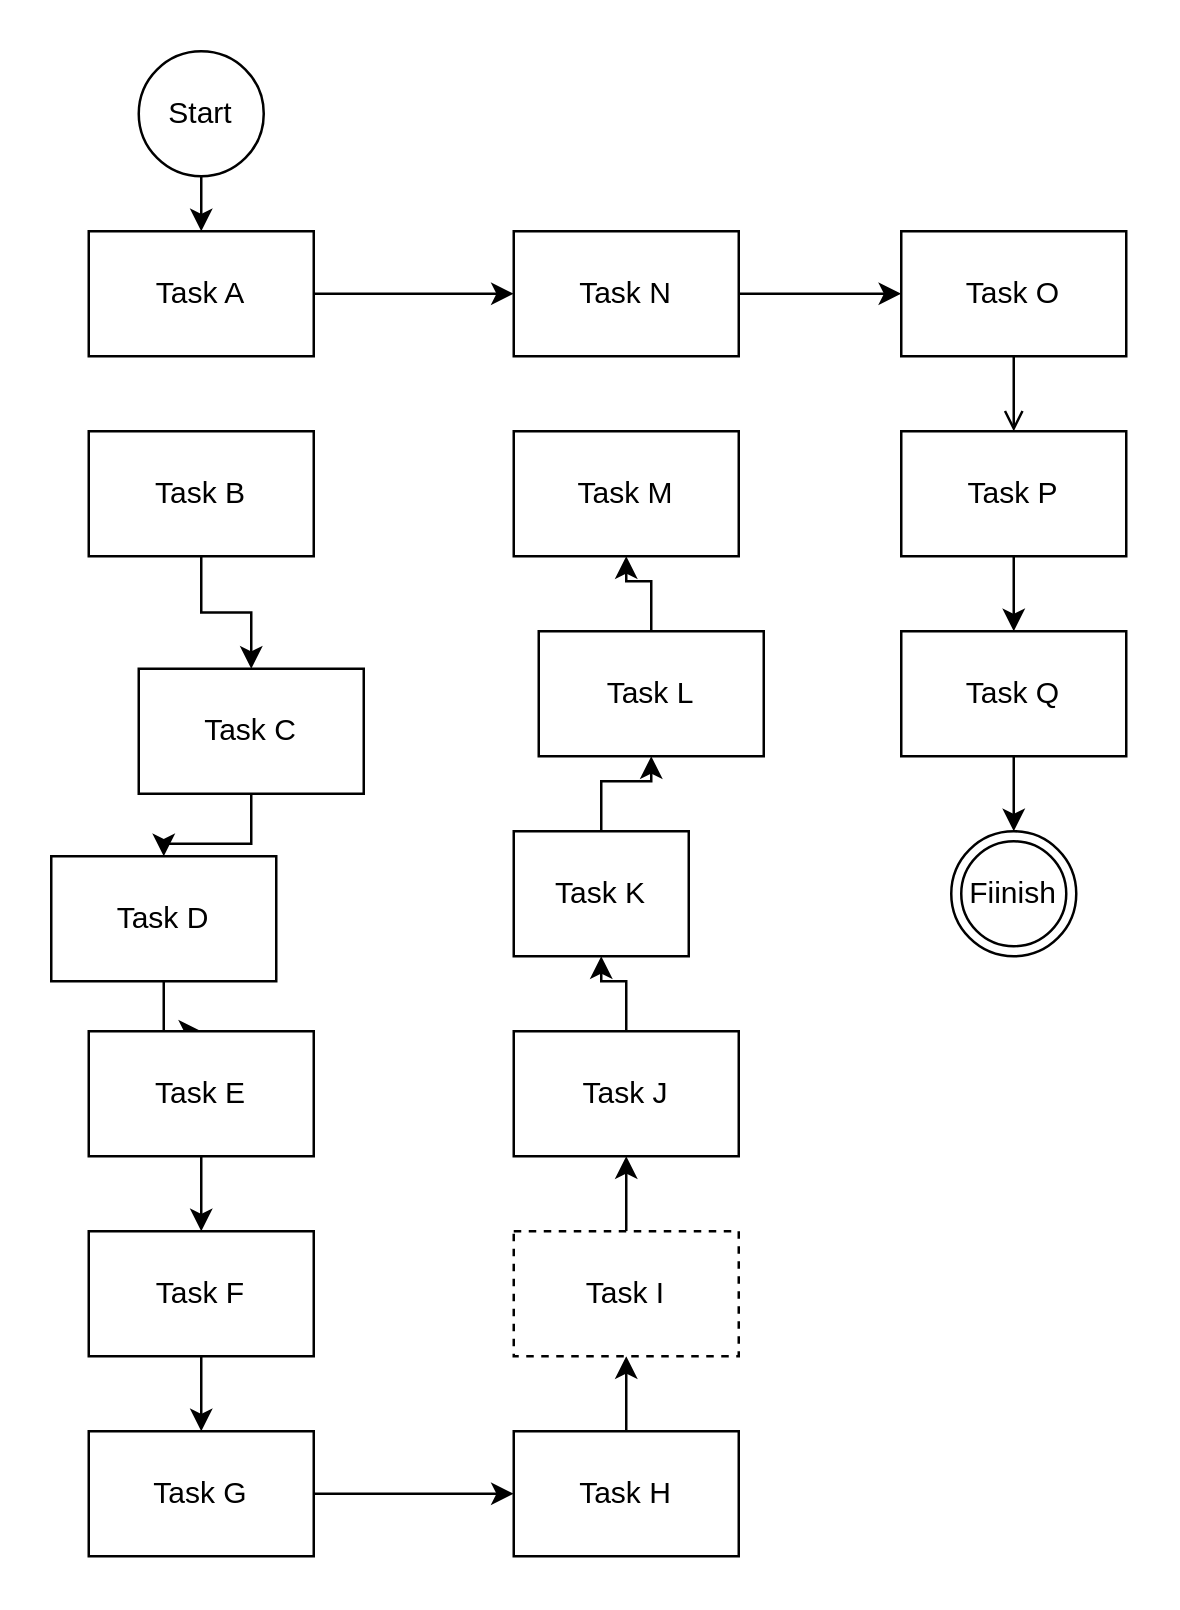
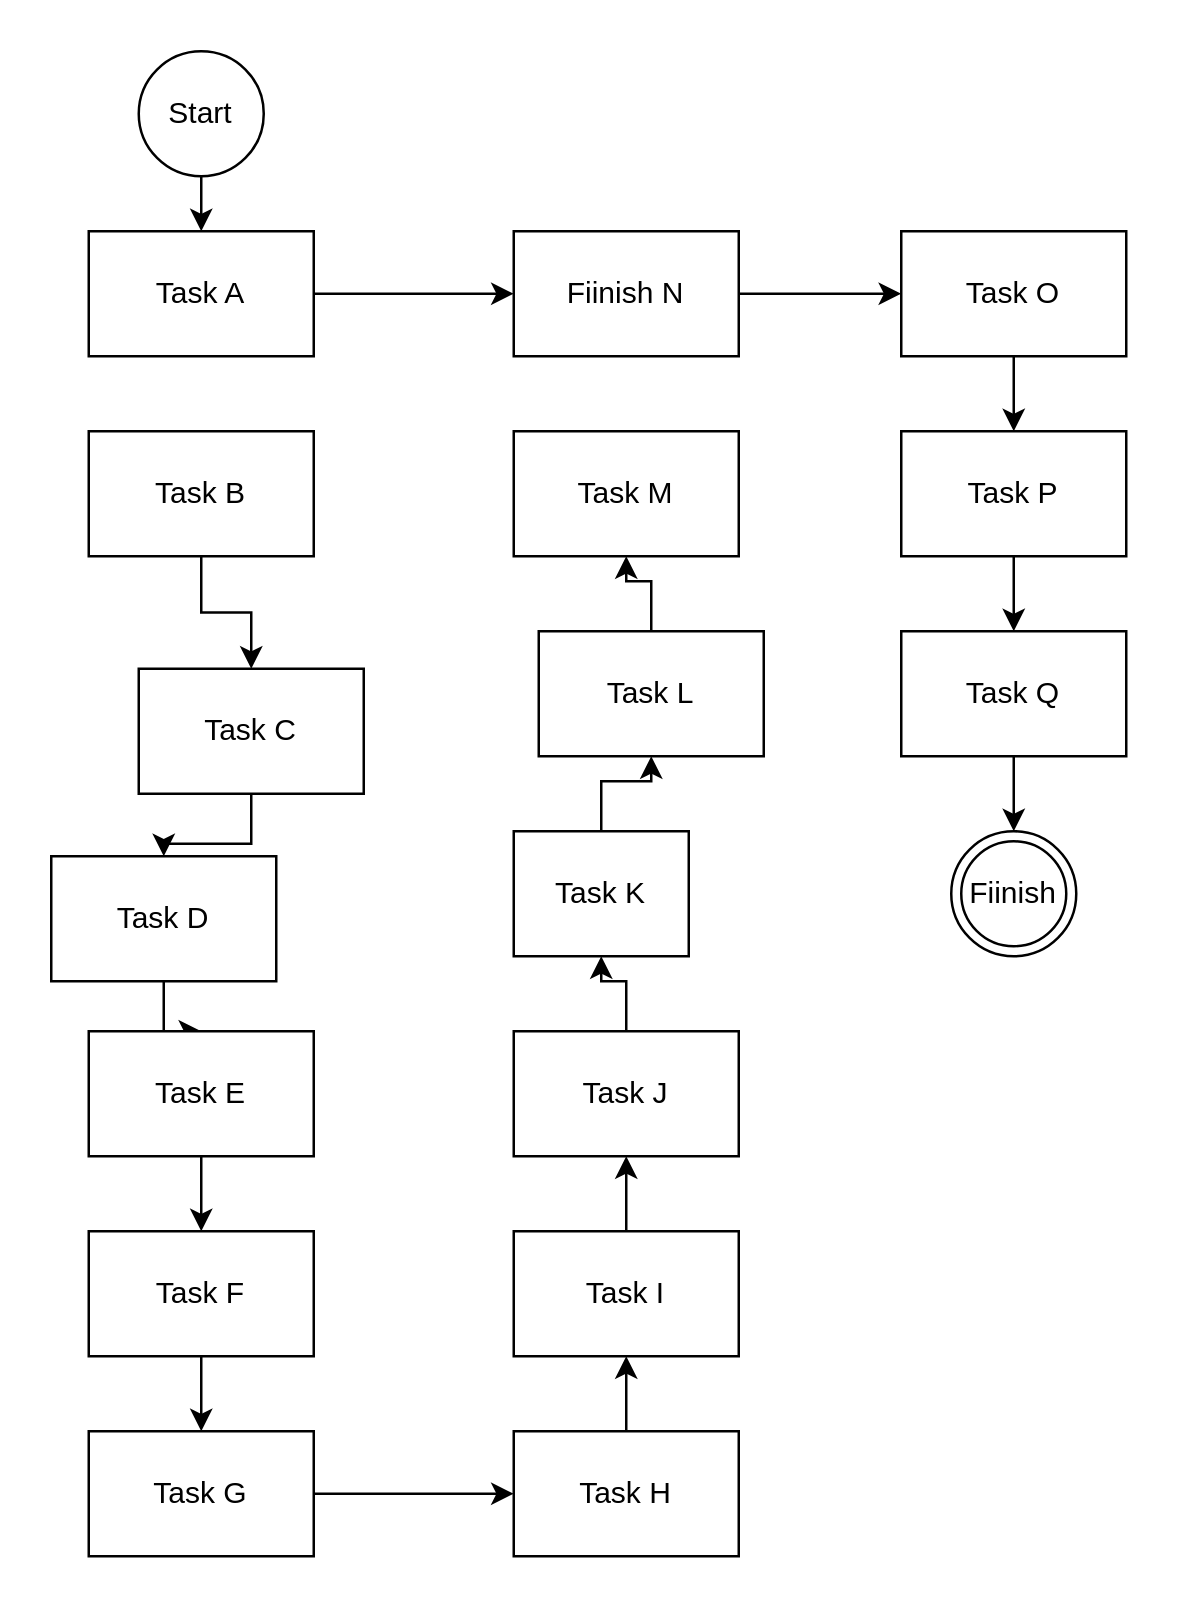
node "Task N": label "Task N" -> "Fiinish N"
edge "Task O" -> "Task P": arrowhead open -> classic
node "Task I": style dashed -> solid
